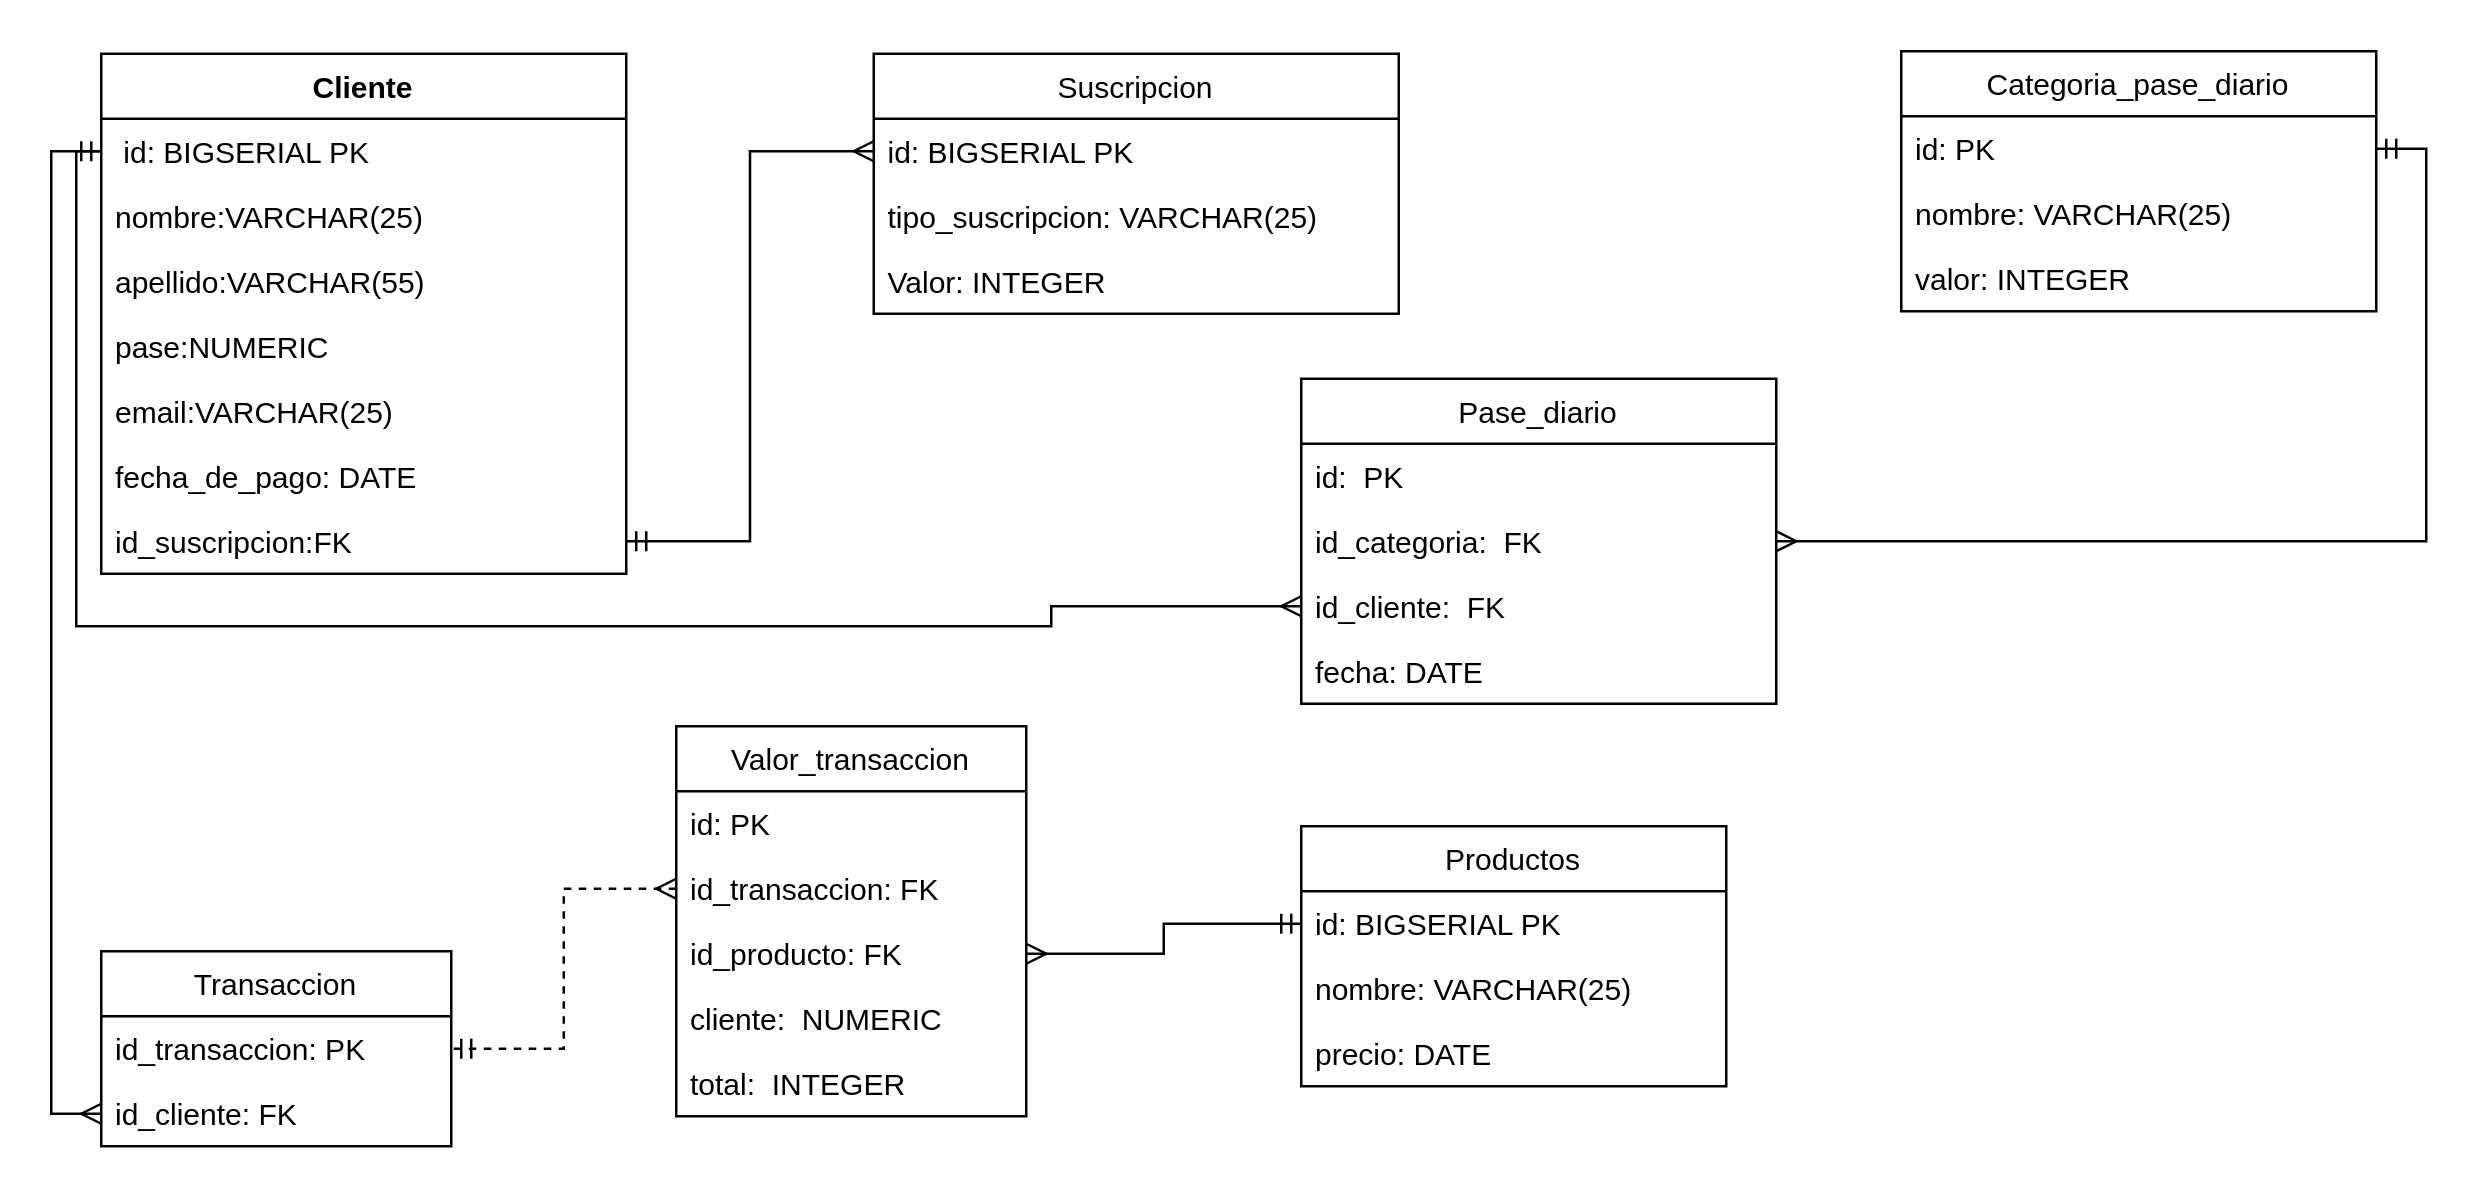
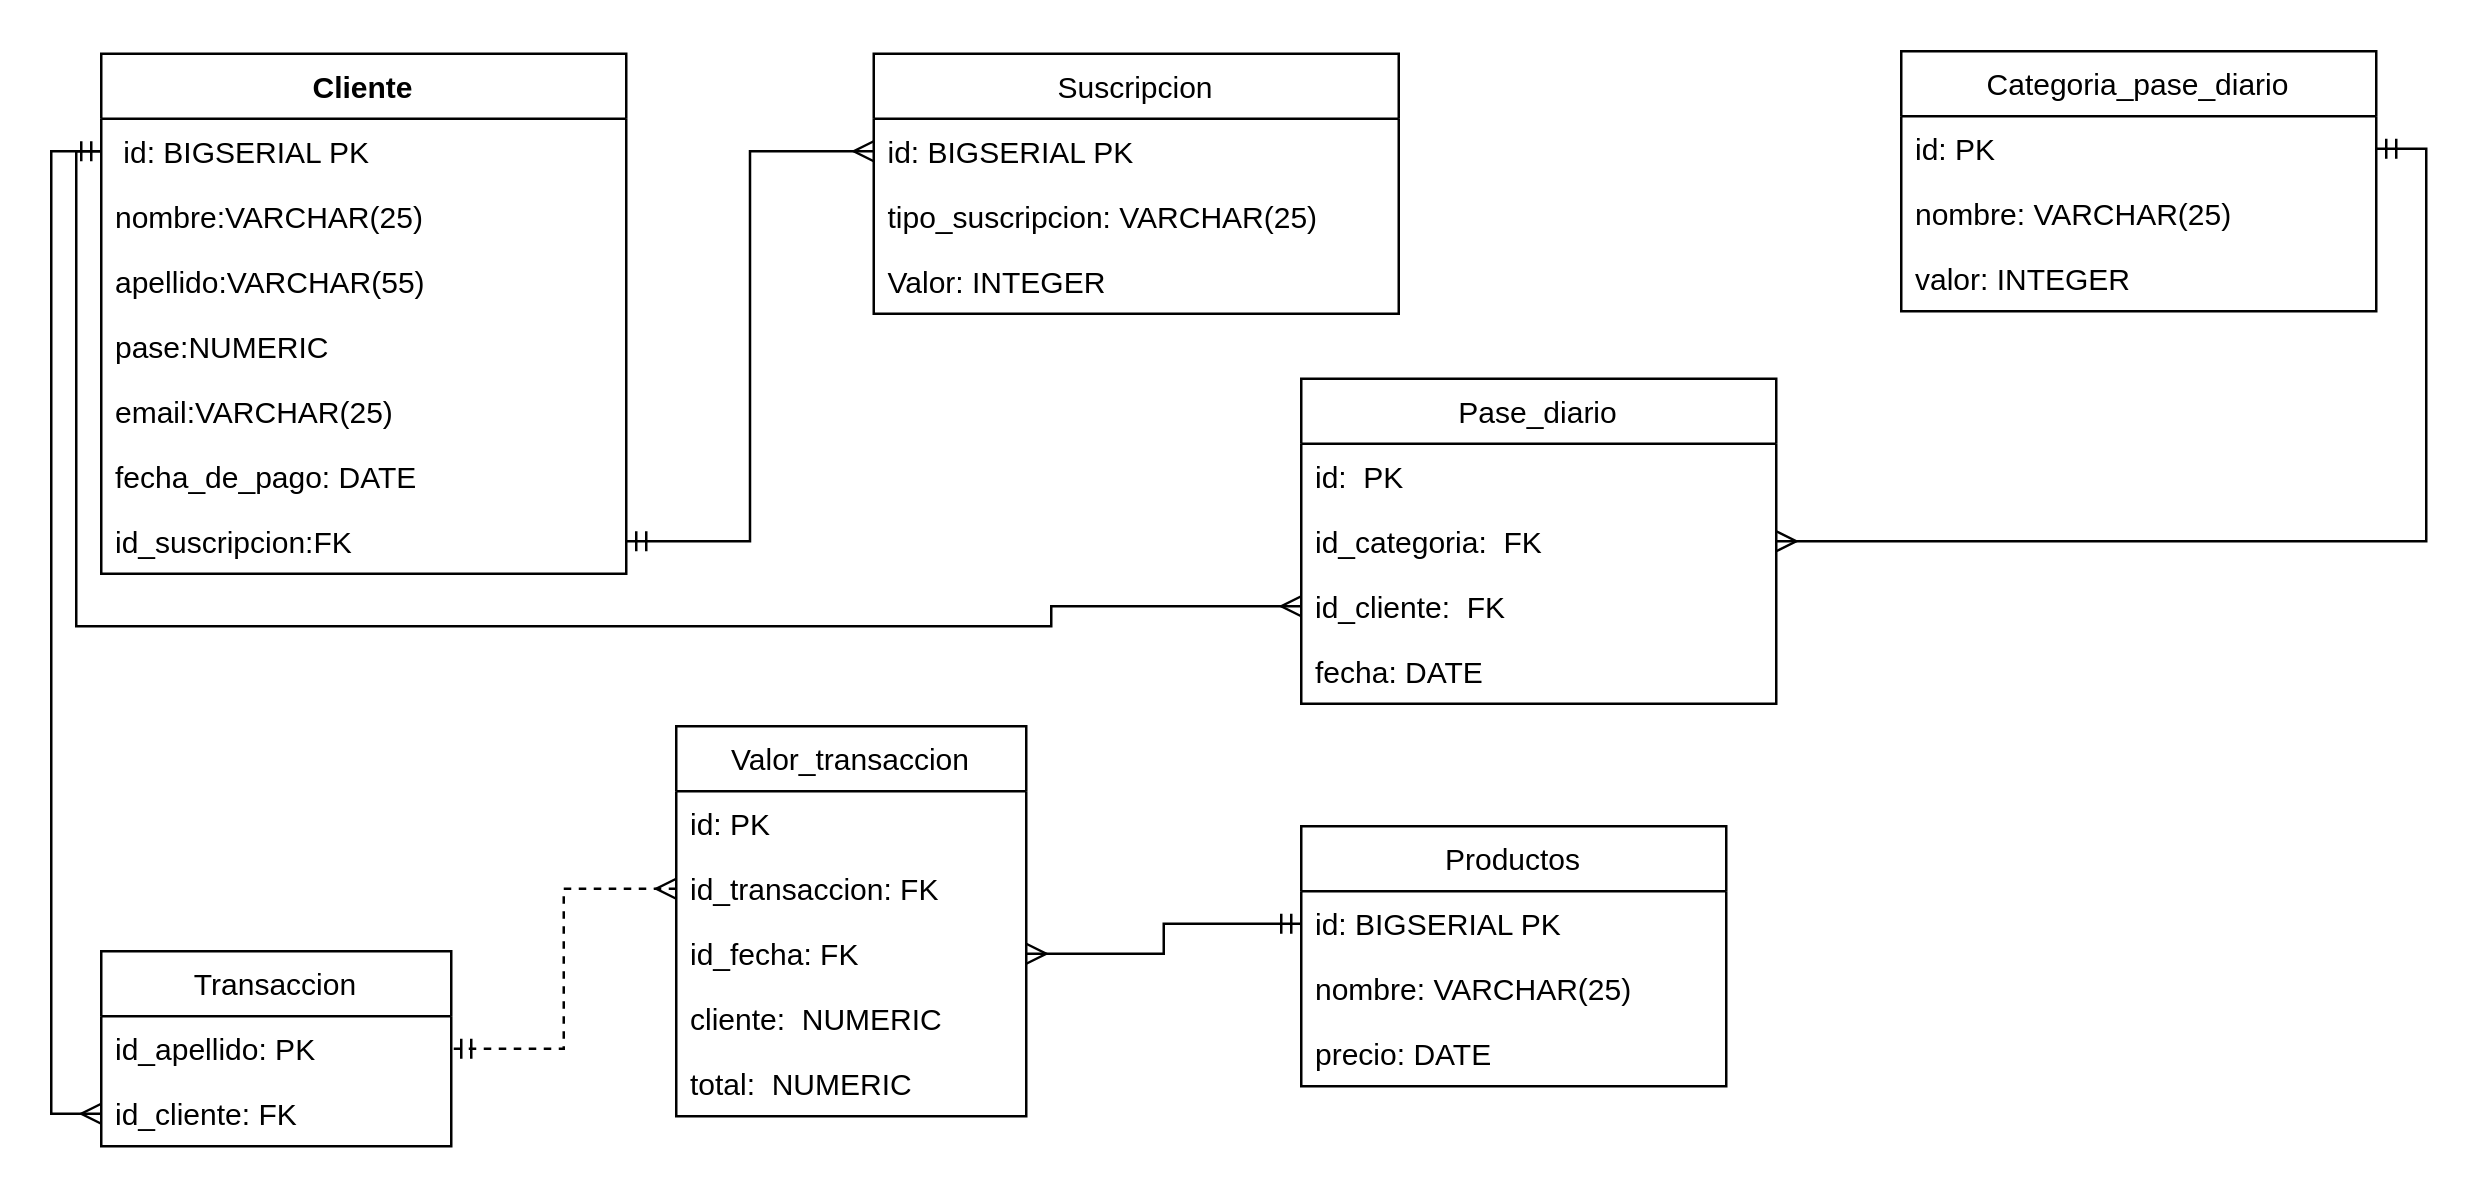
node "id_producto: FK": label "id_producto: FK" -> "id_fecha: FK"
node "id_transaccion: PK": label "id_transaccion: PK" -> "id_apellido: PK"
node "total: INTEGER": label "total: INTEGER" -> "total: NUMERIC"
